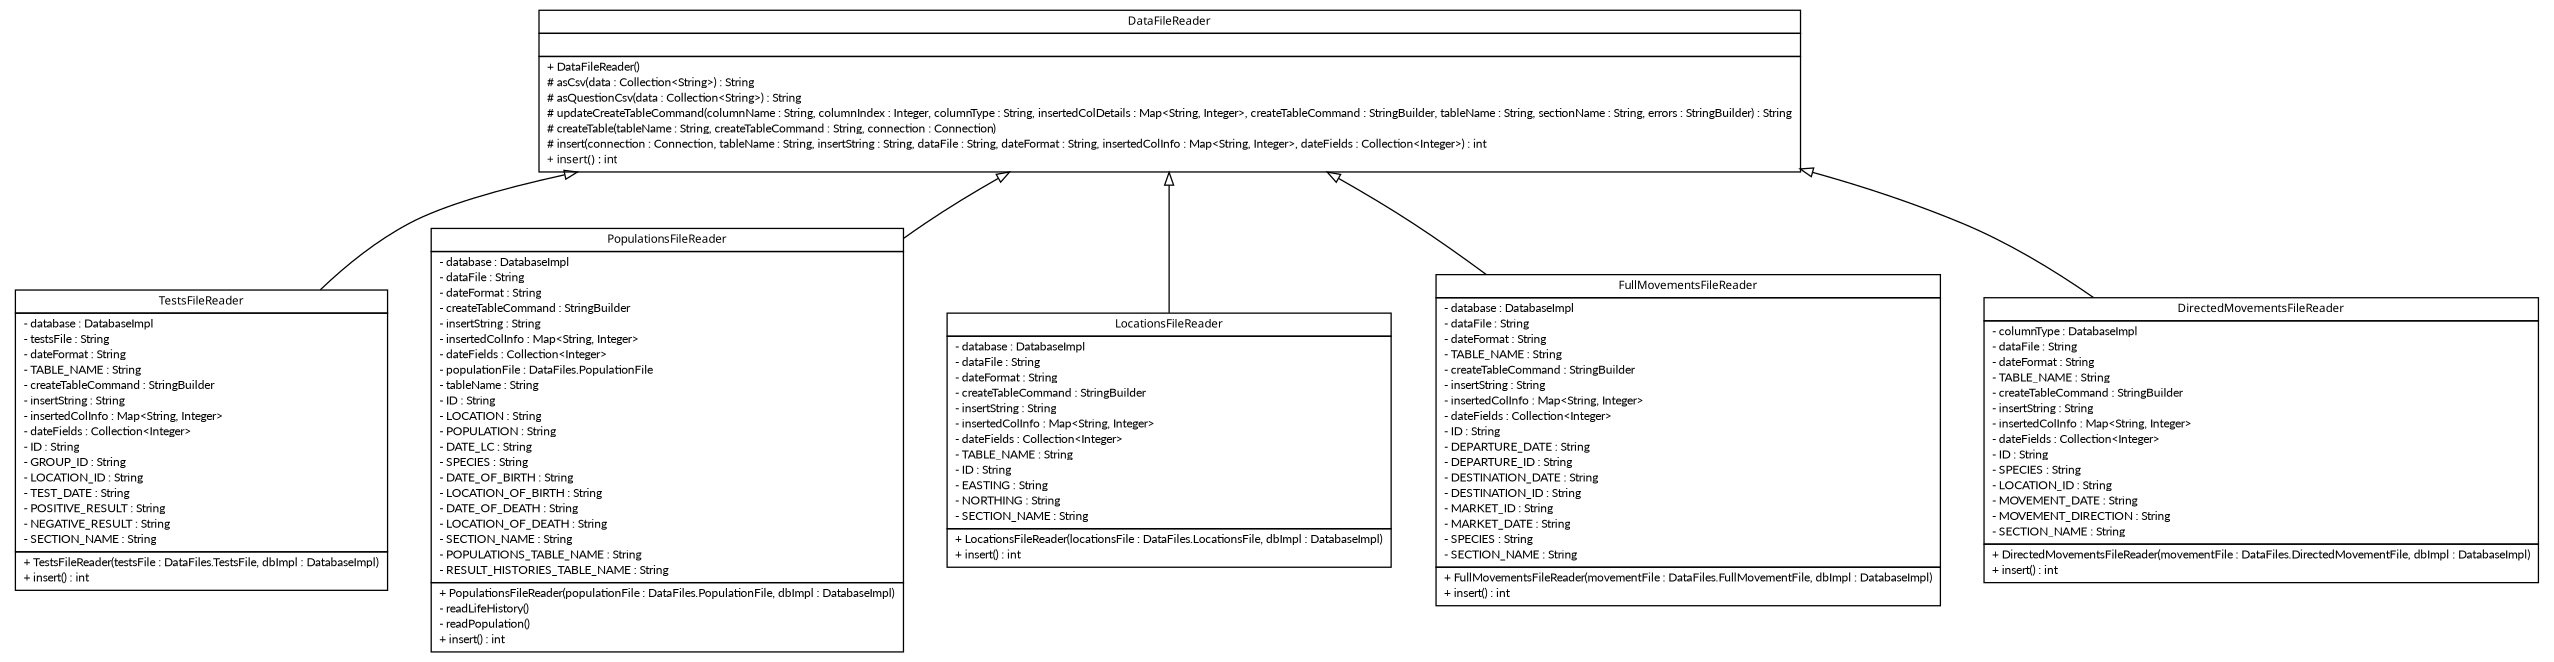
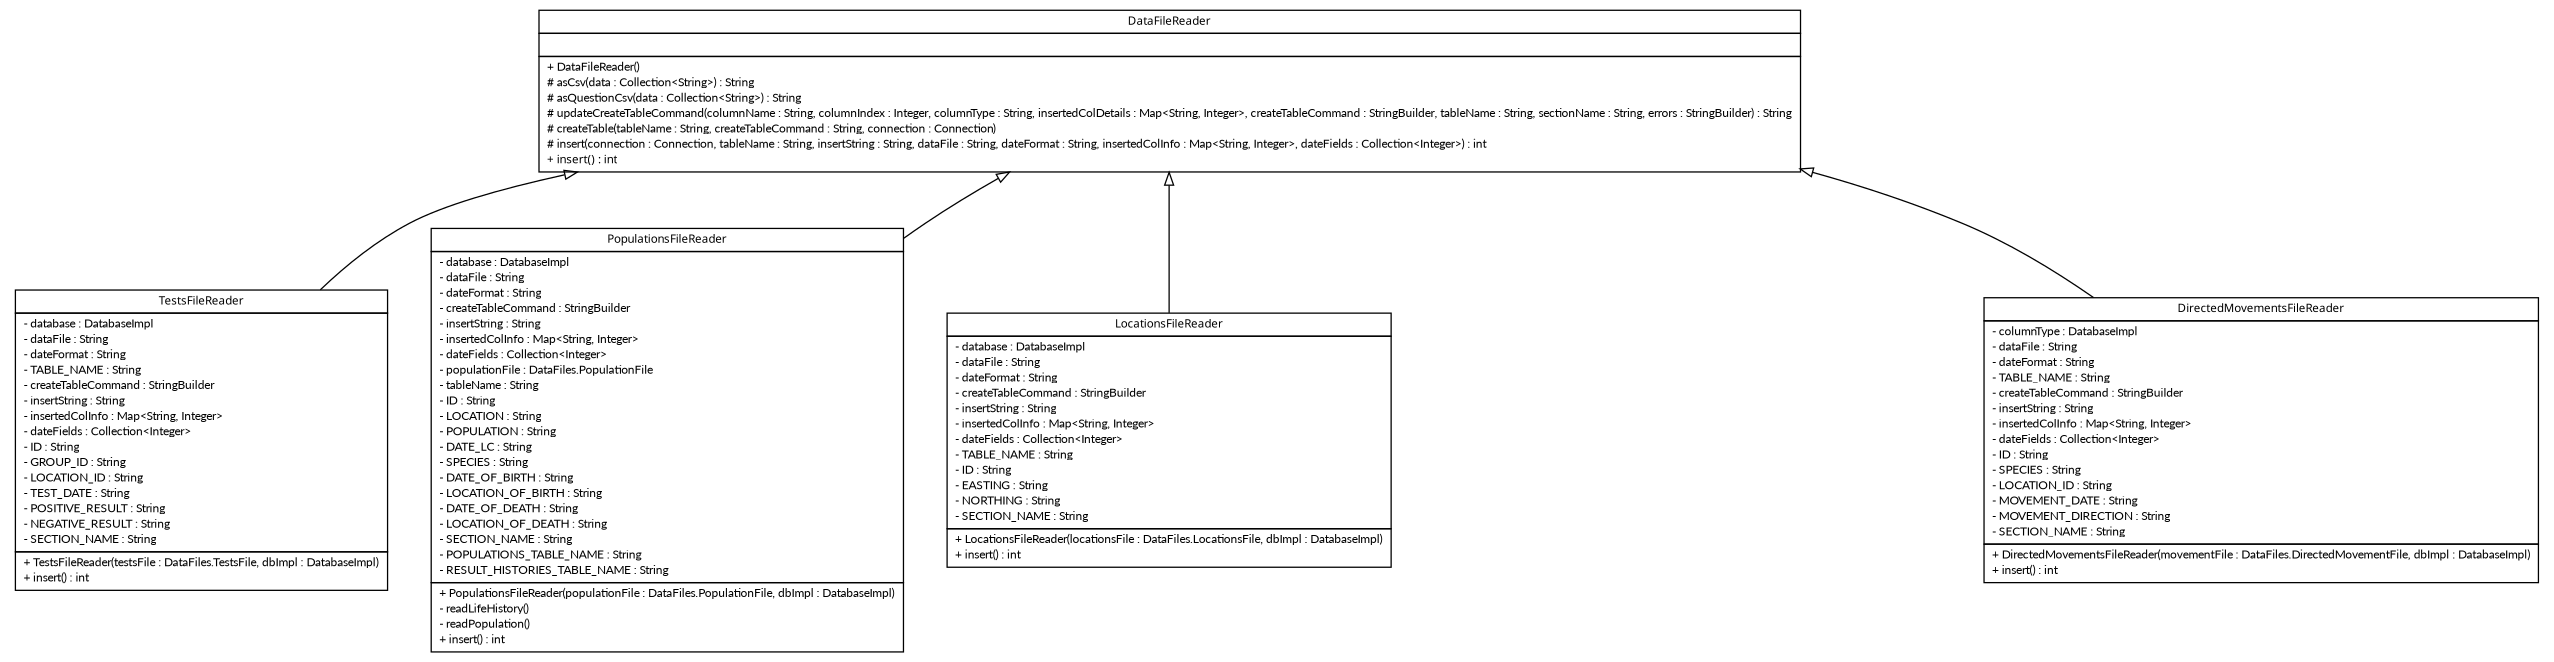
node "TestsFileReader": text "- testsFile : String" -> "- dataFile : String"
node "FullMovementsFileReader": removed
